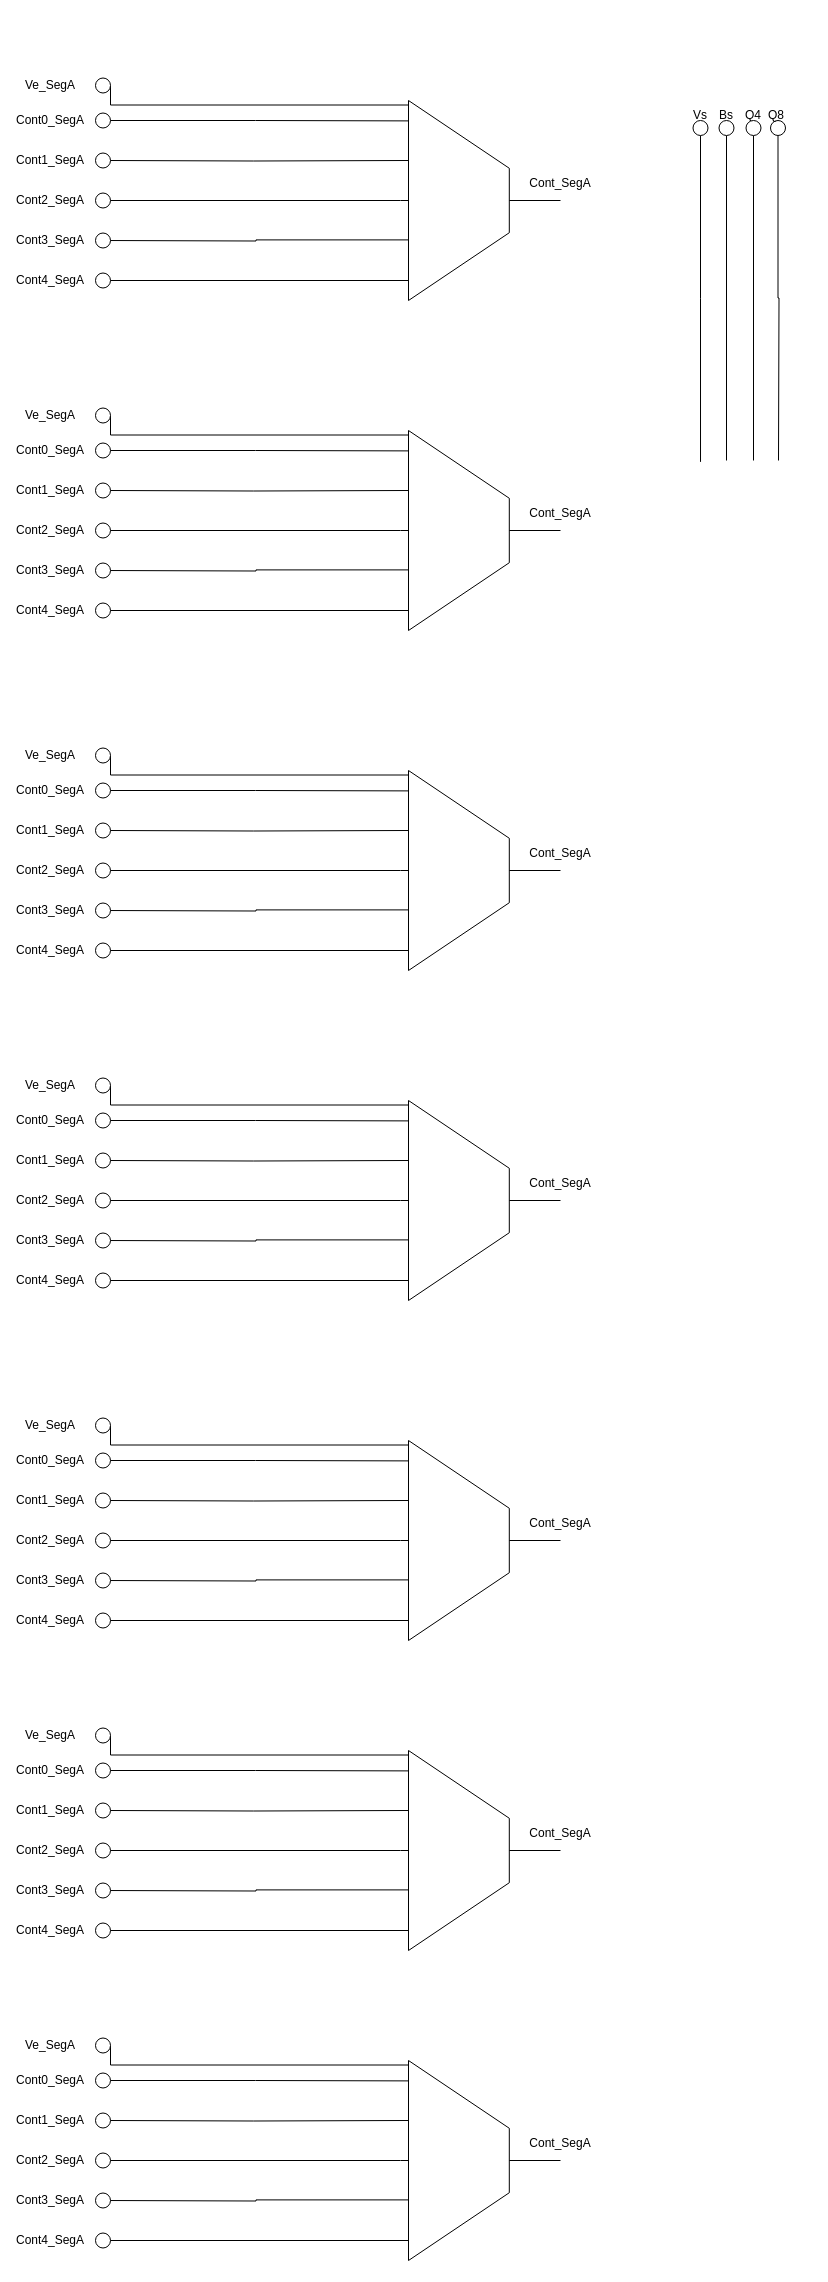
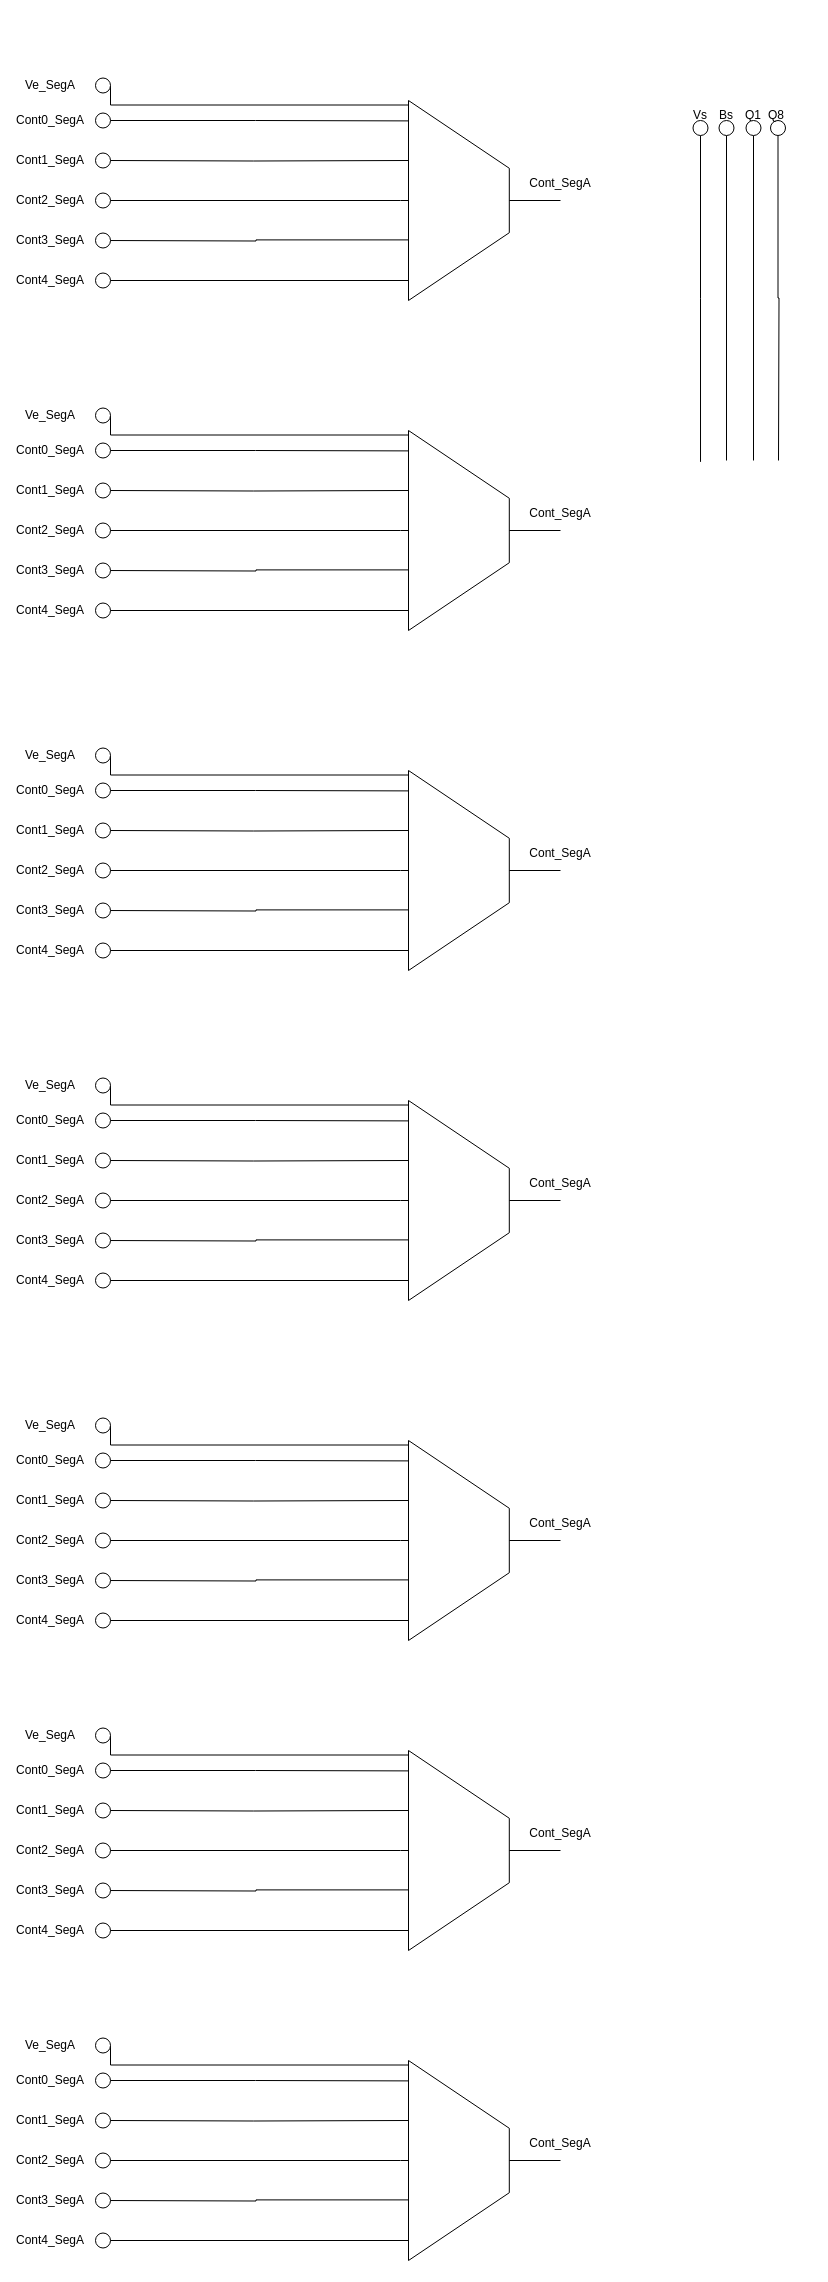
node "Q4": label "Q4" -> "Q1"
